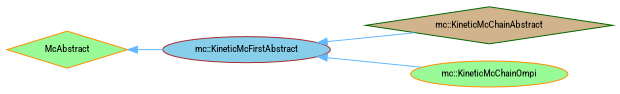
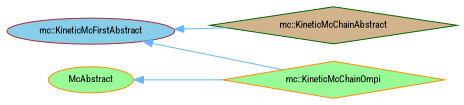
node "McAbstract": shape diamond -> ellipse
edge "mc::KineticMcFirstAbstract" -> "McAbstract": now "mc::KineticMcChainOmpi" -> "McAbstract"
node "mc::KineticMcChainOmpi": shape ellipse -> diamond
